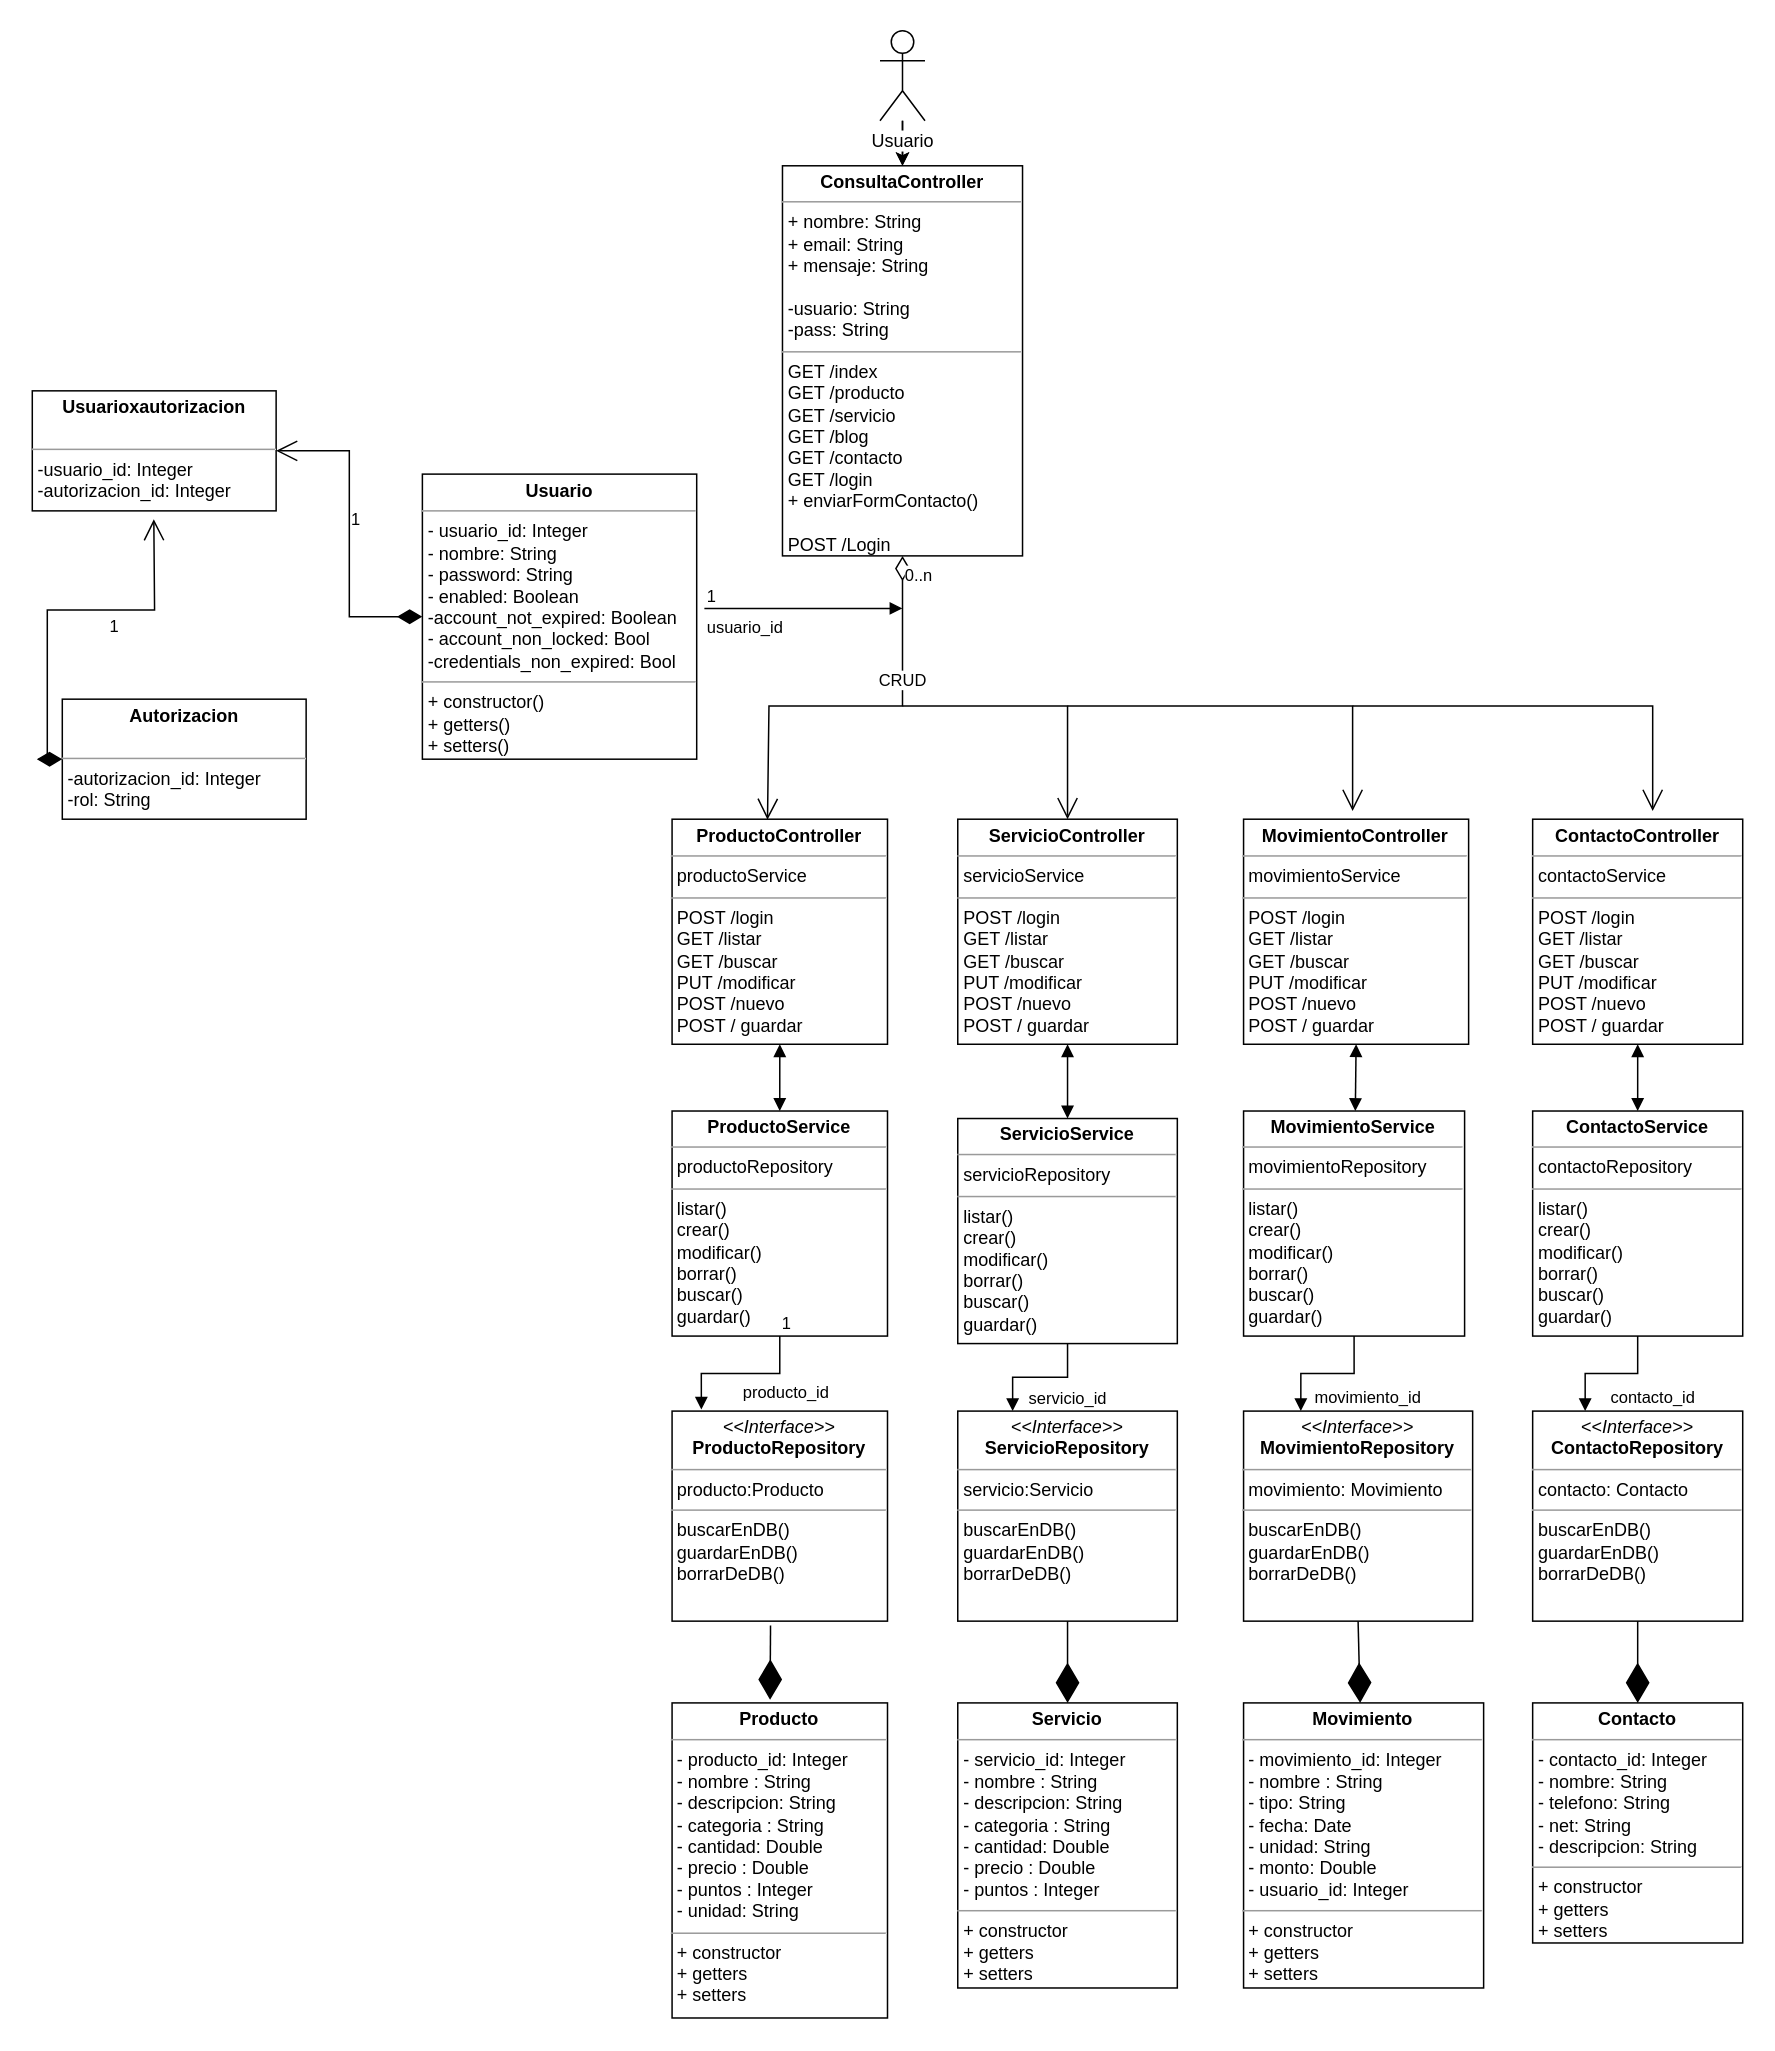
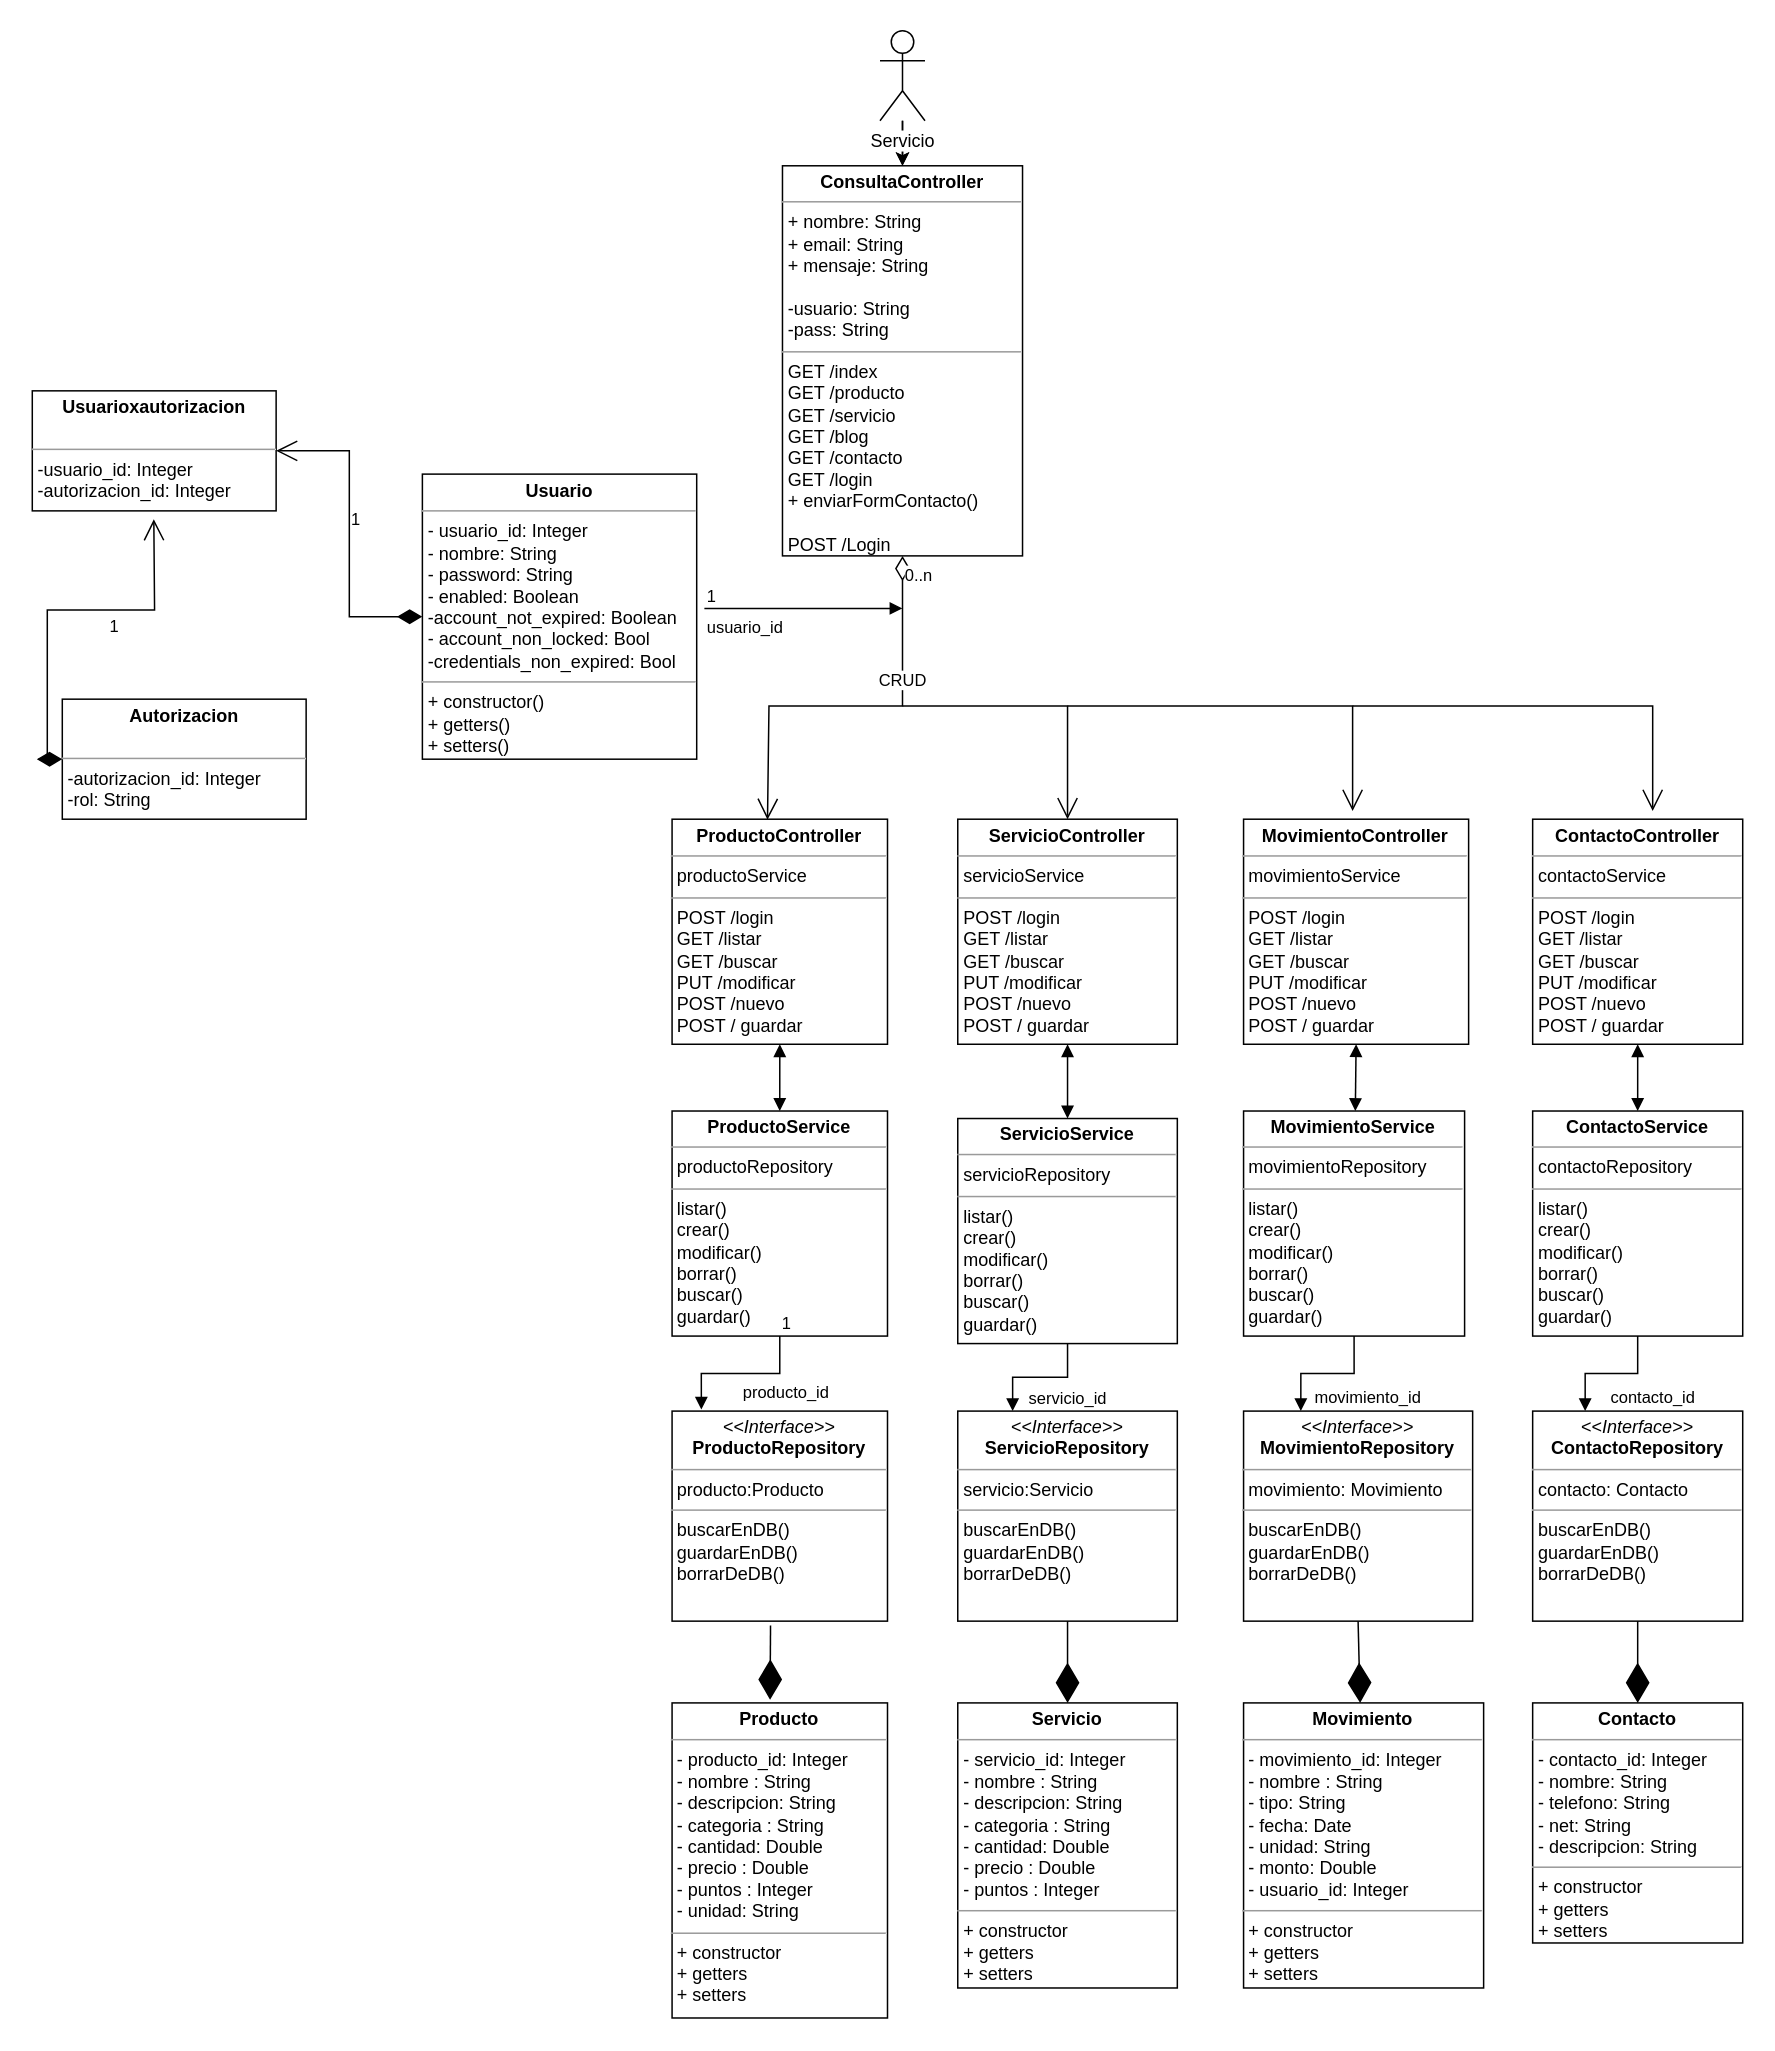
node "Usuario": label "Usuario" -> "Servicio"
